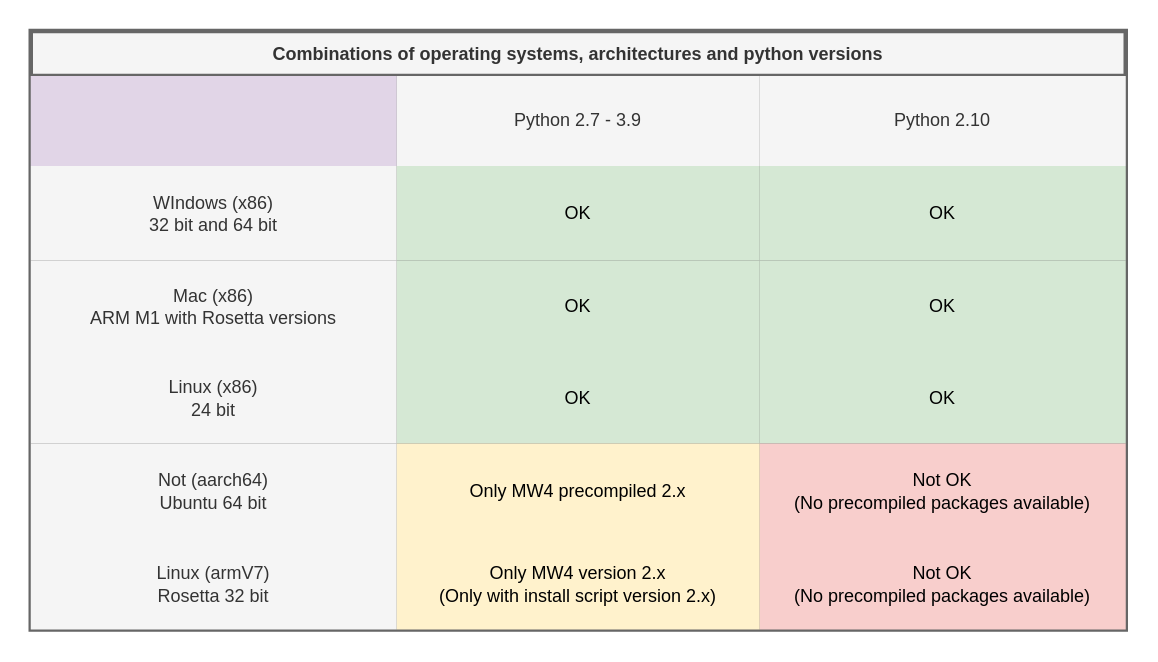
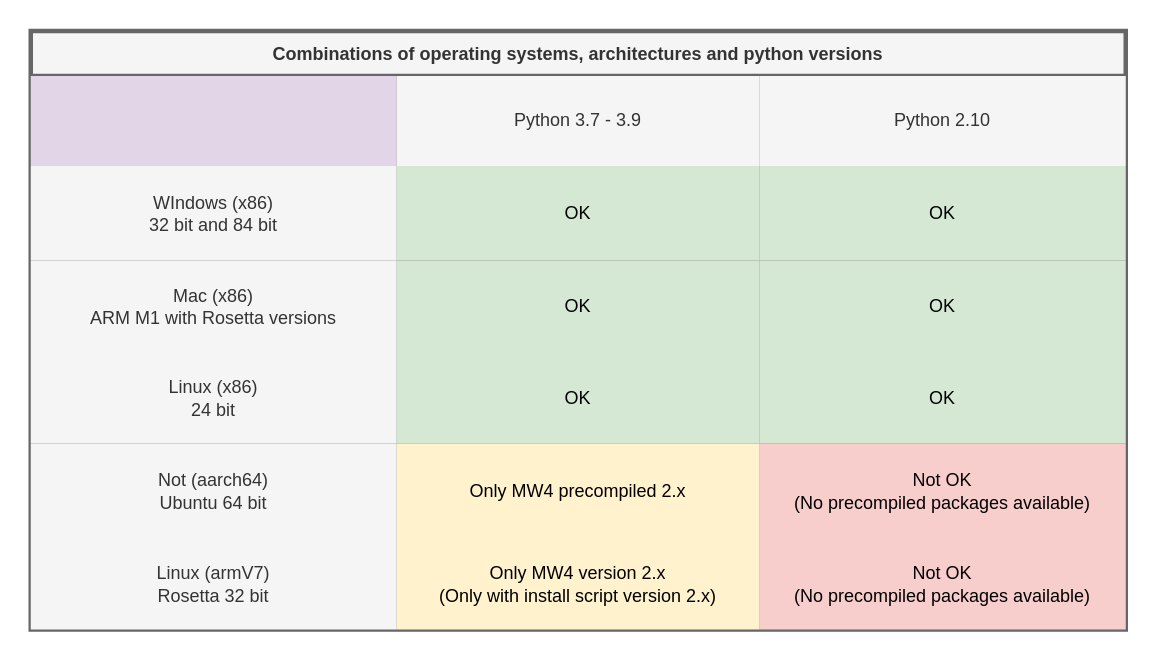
node "Python 2.7 - 3.9": label "Python 2.7 - 3.9" -> "Python 3.7 - 3.9"
node "WIndows (x86) 32 bit and 64 bit": label "WIndows (x86) 32 bit and 64 bit" -> "WIndows (x86) 32 bit and 84 bit"
